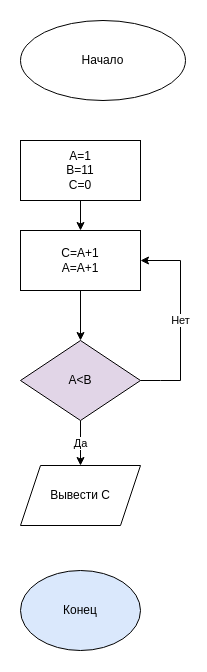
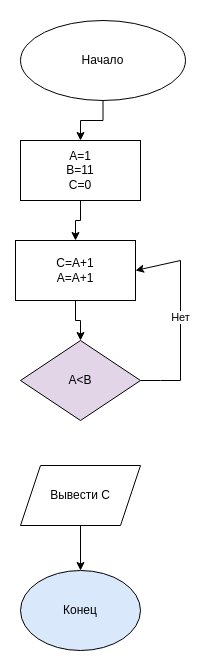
edge "Начало" -> "A=1 B=11 C=0": added
node "C=A+1 A=A+1": moved (81, 261) -> (76, 271)
edge "A<B" -> "Вывести C": removed, label "Да"
edge "Вывести C" -> "Конец": added
